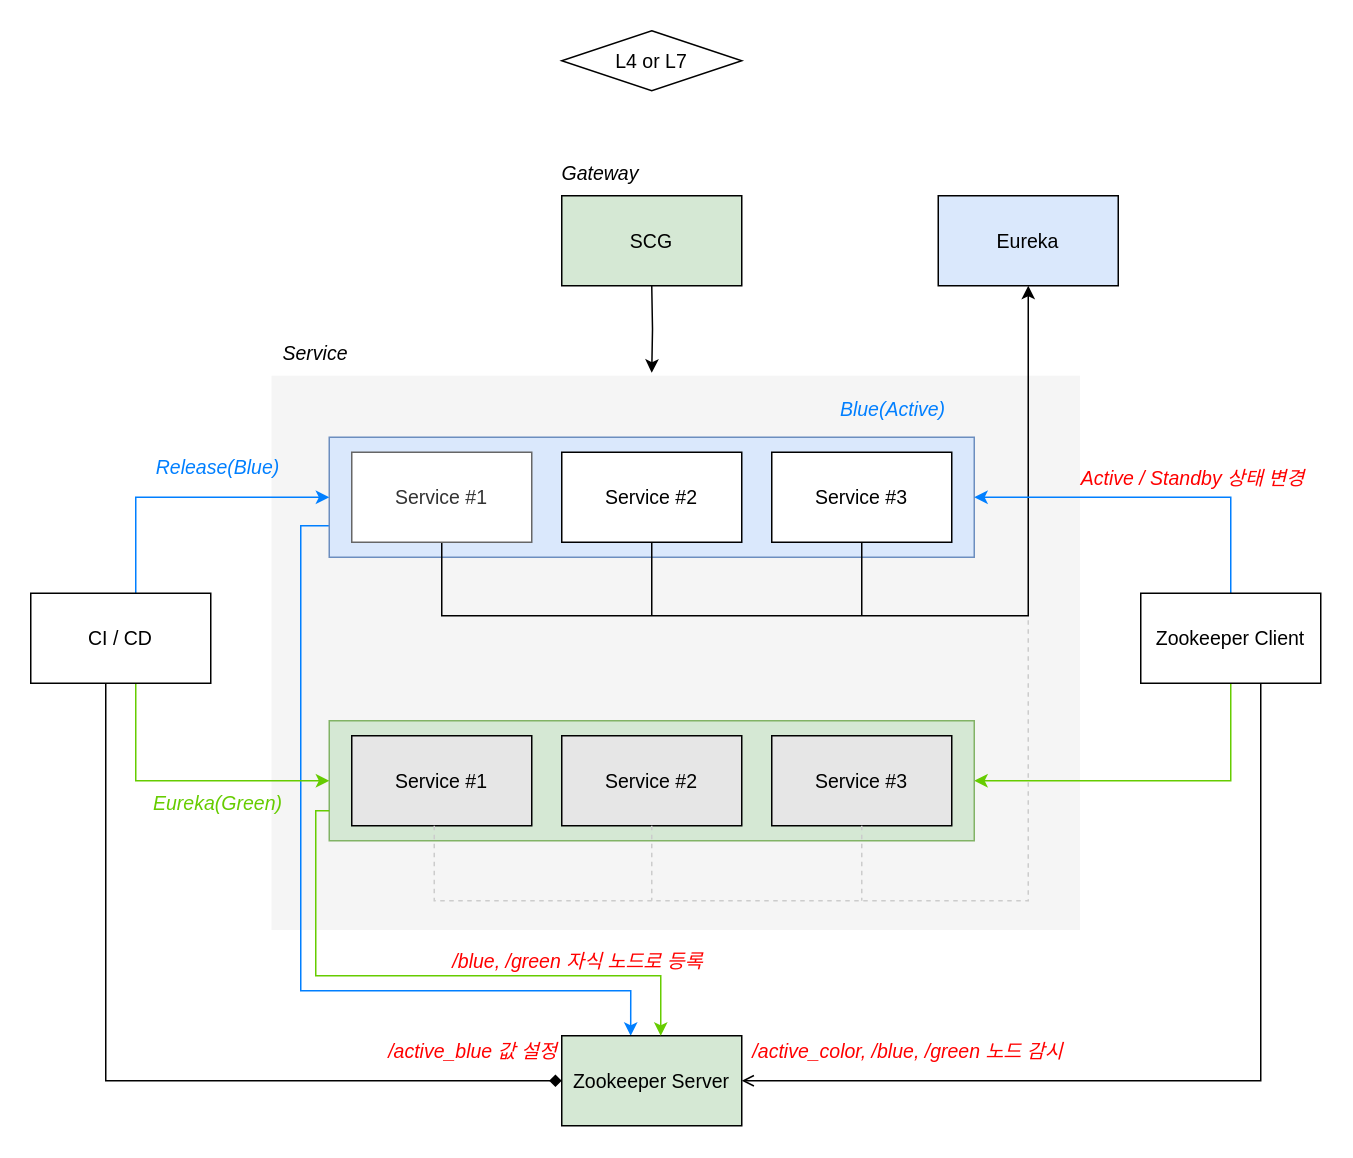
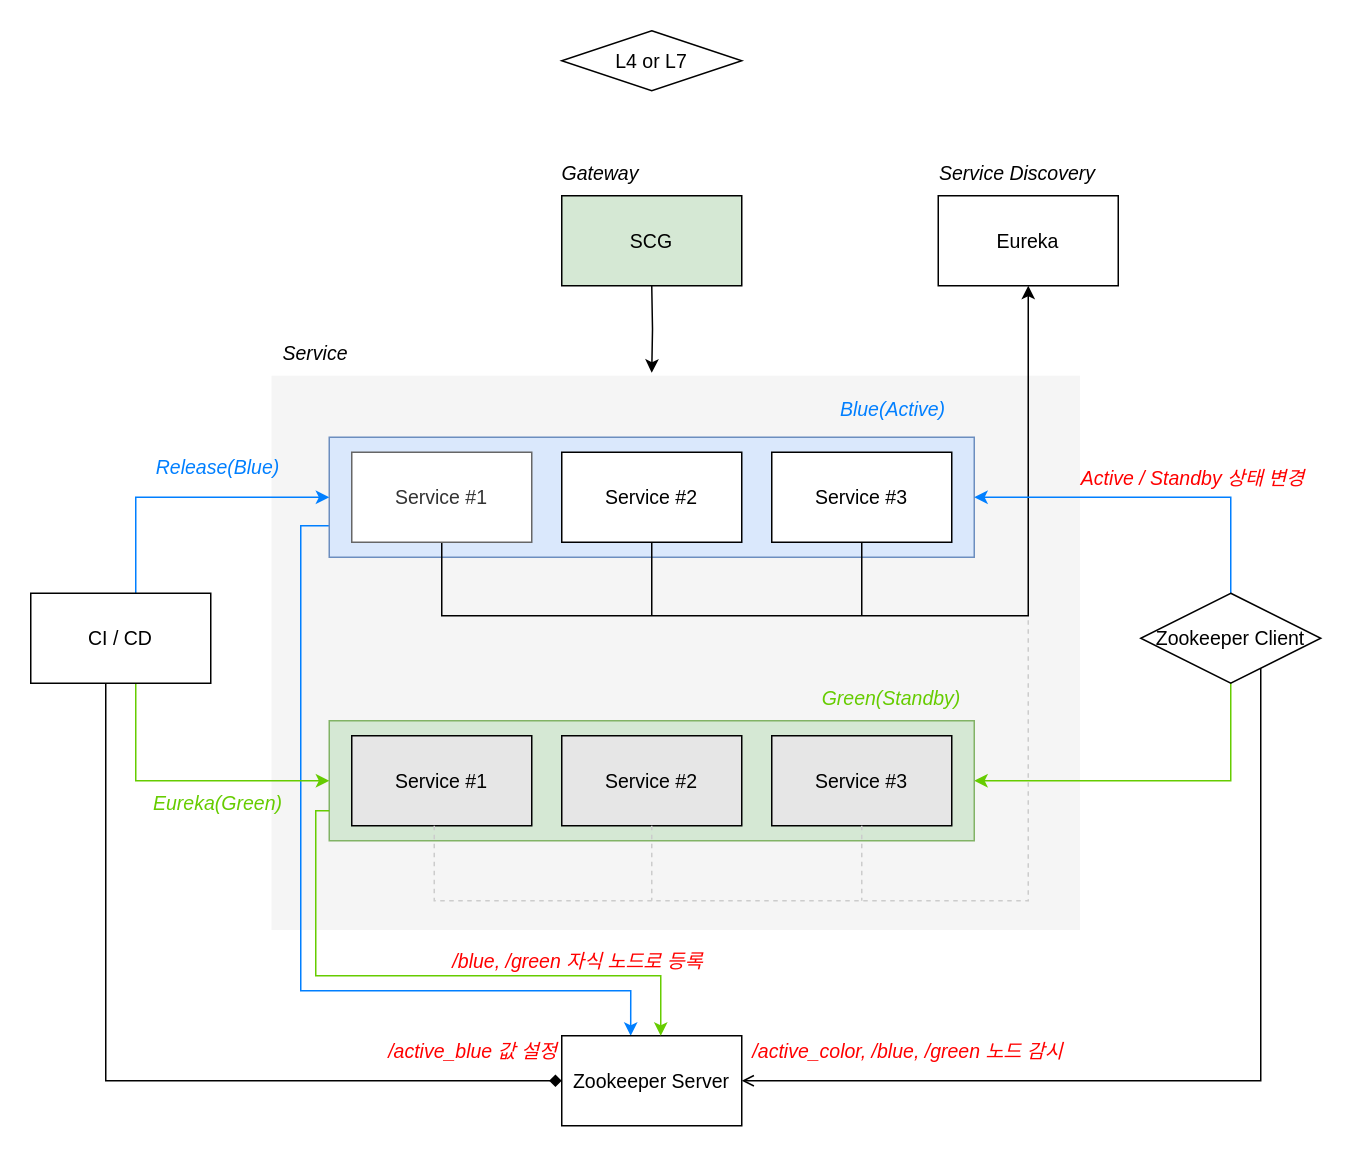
node "Service Discovery": added
node "Eureka": fillcolor #dae8fc -> #ffffff
node "Zookeeper Client": shape rectangle -> diamond
node "Green(Standby)": added
node "Zookeeper Server": fillcolor #d5e8d4 -> #ffffff
